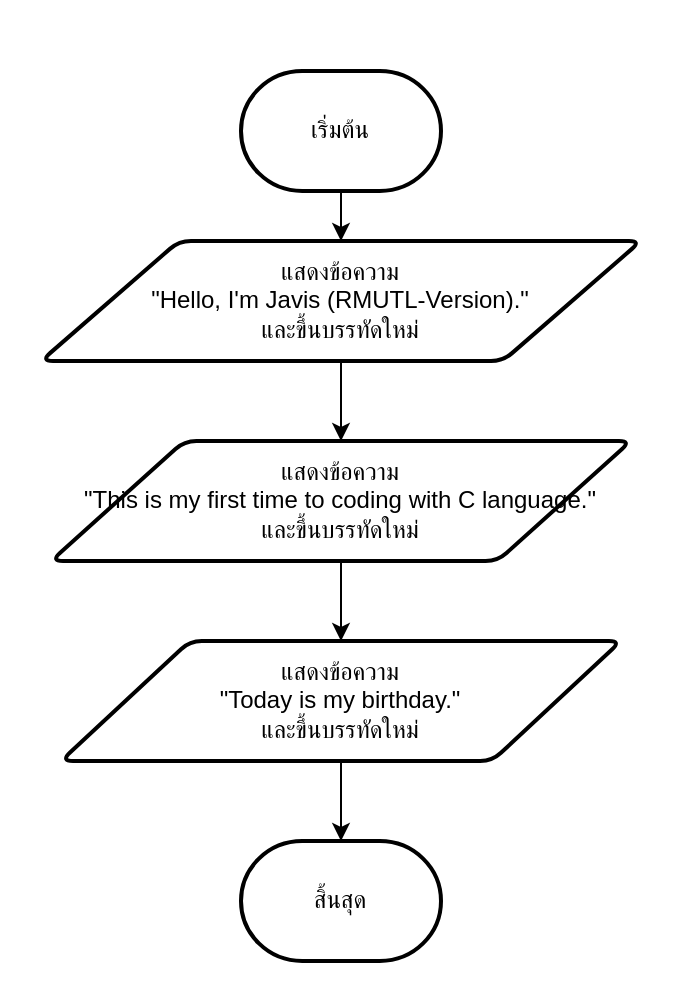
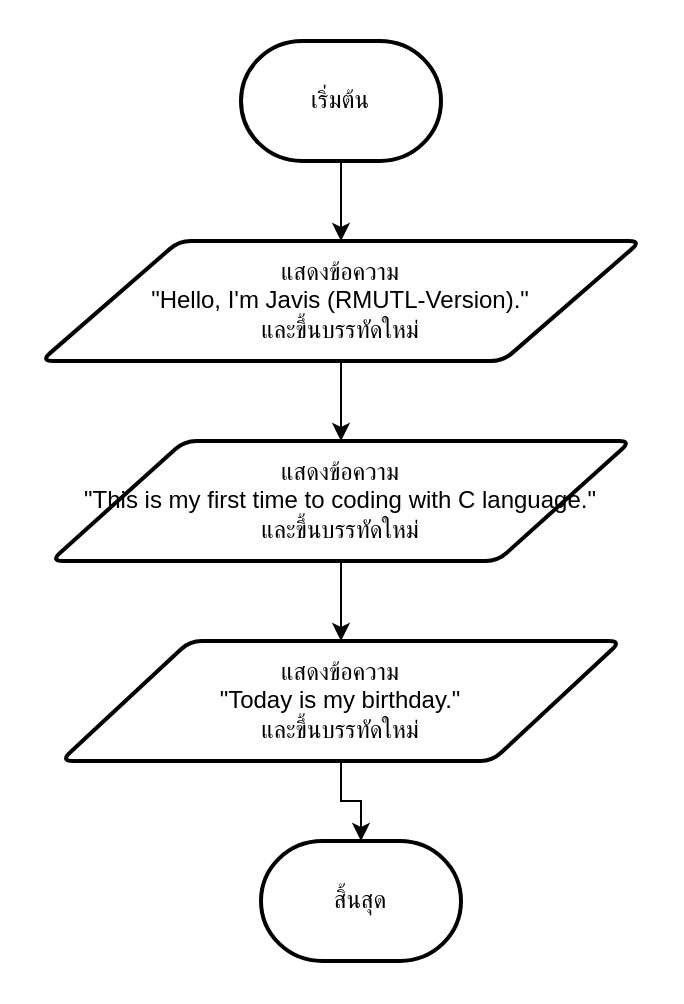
node "เริ่มต้น": moved (341, 131) -> (341, 101)
node "สิ้นสุด": moved (341, 901) -> (361, 901)
